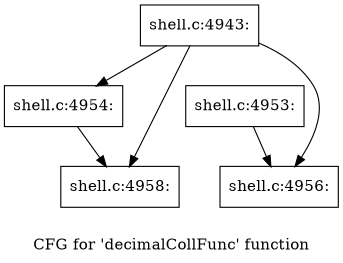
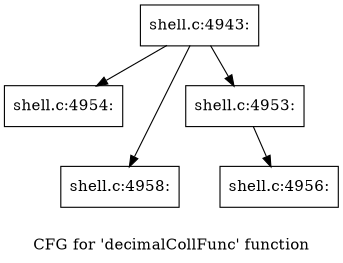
edge "shell.c:4943:" -> "shell.c:4956:": now "shell.c:4943:" -> "shell.c:4953:"
edge "shell.c:4954:" -> "shell.c:4958:": removed
